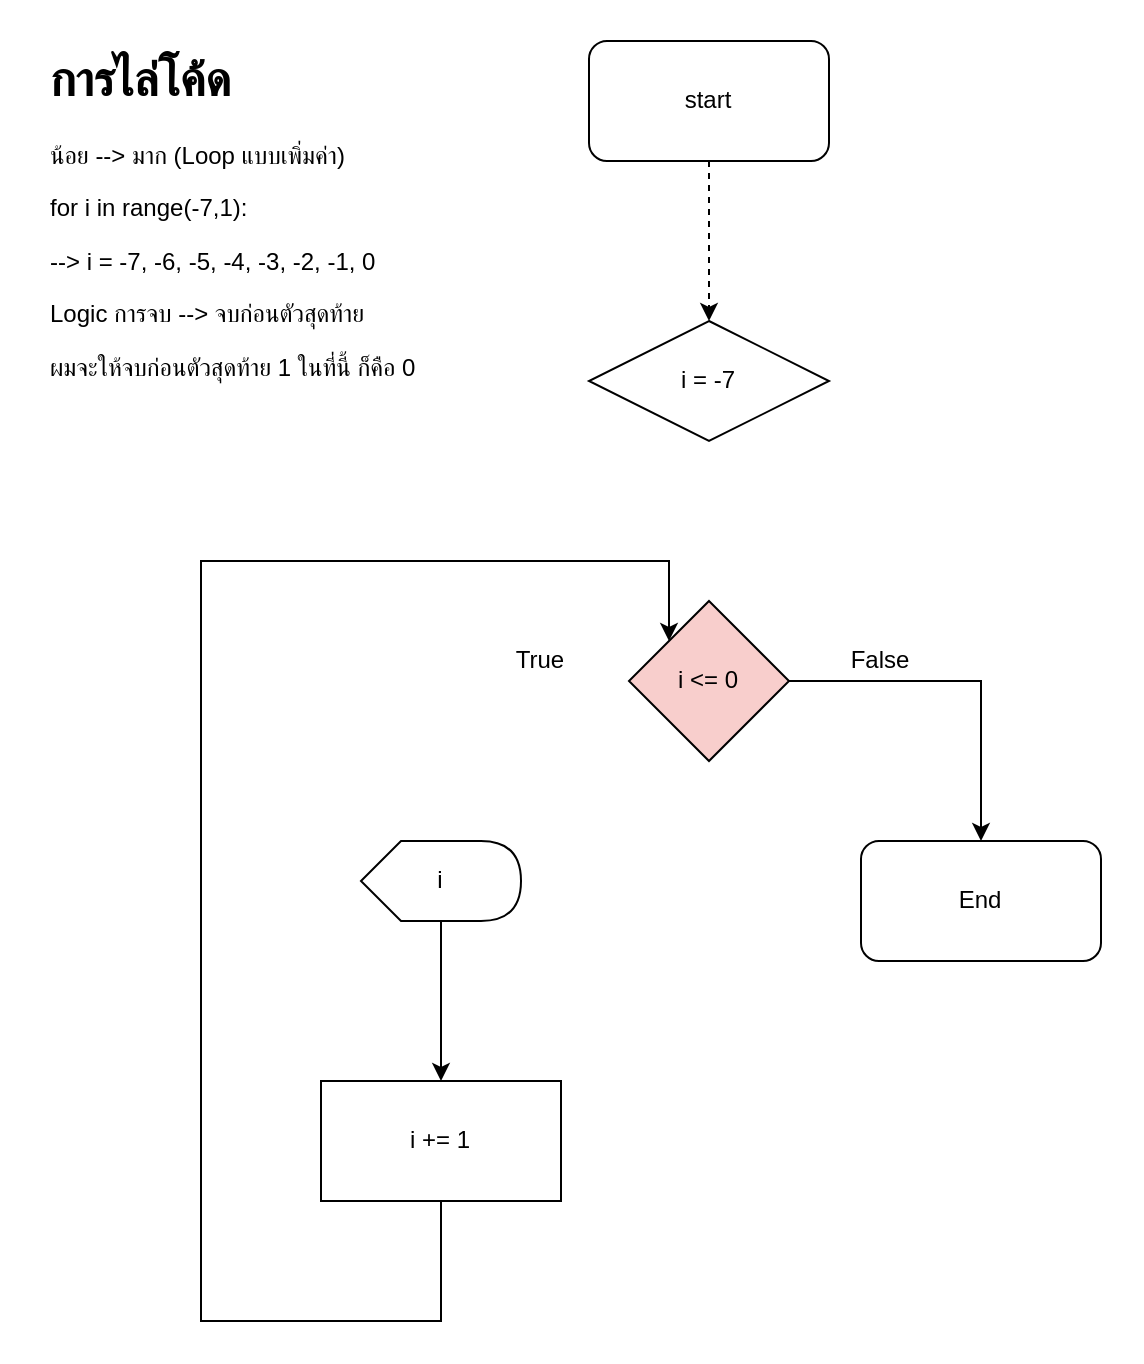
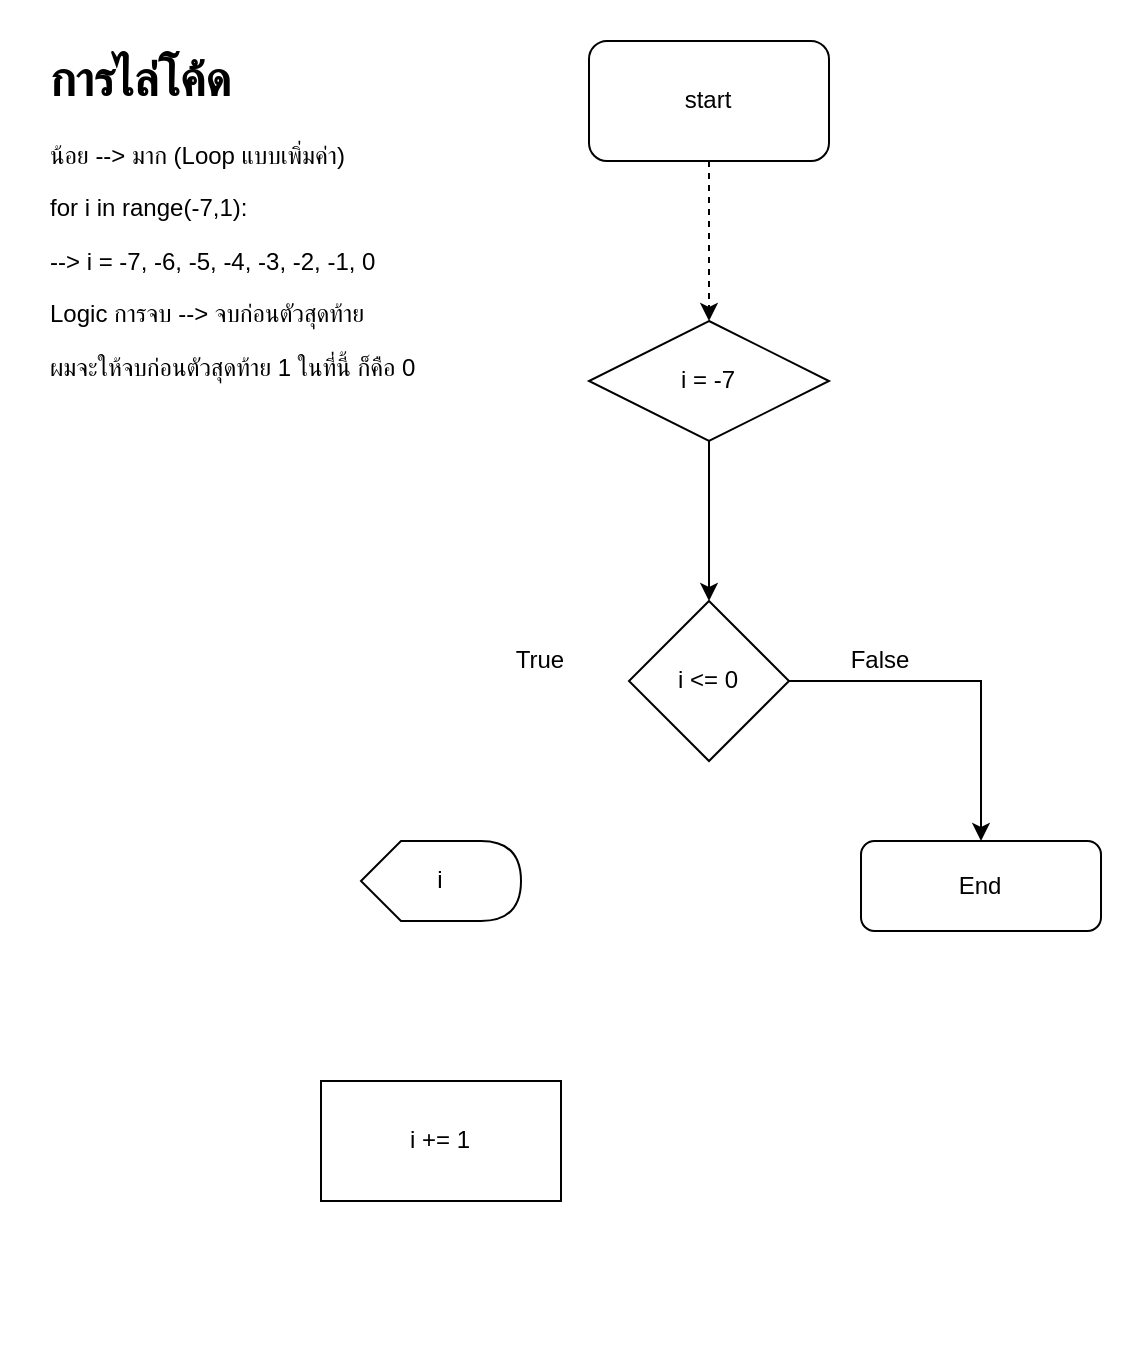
edge "i = -7" -> "i <= 0": added
node "i <= 0": fillcolor #f8cecc -> #ffffff
edge "i += 1" -> "i <= 0": removed
node "End": size 240x120 -> 240x90
edge "i" -> "i += 1": removed
